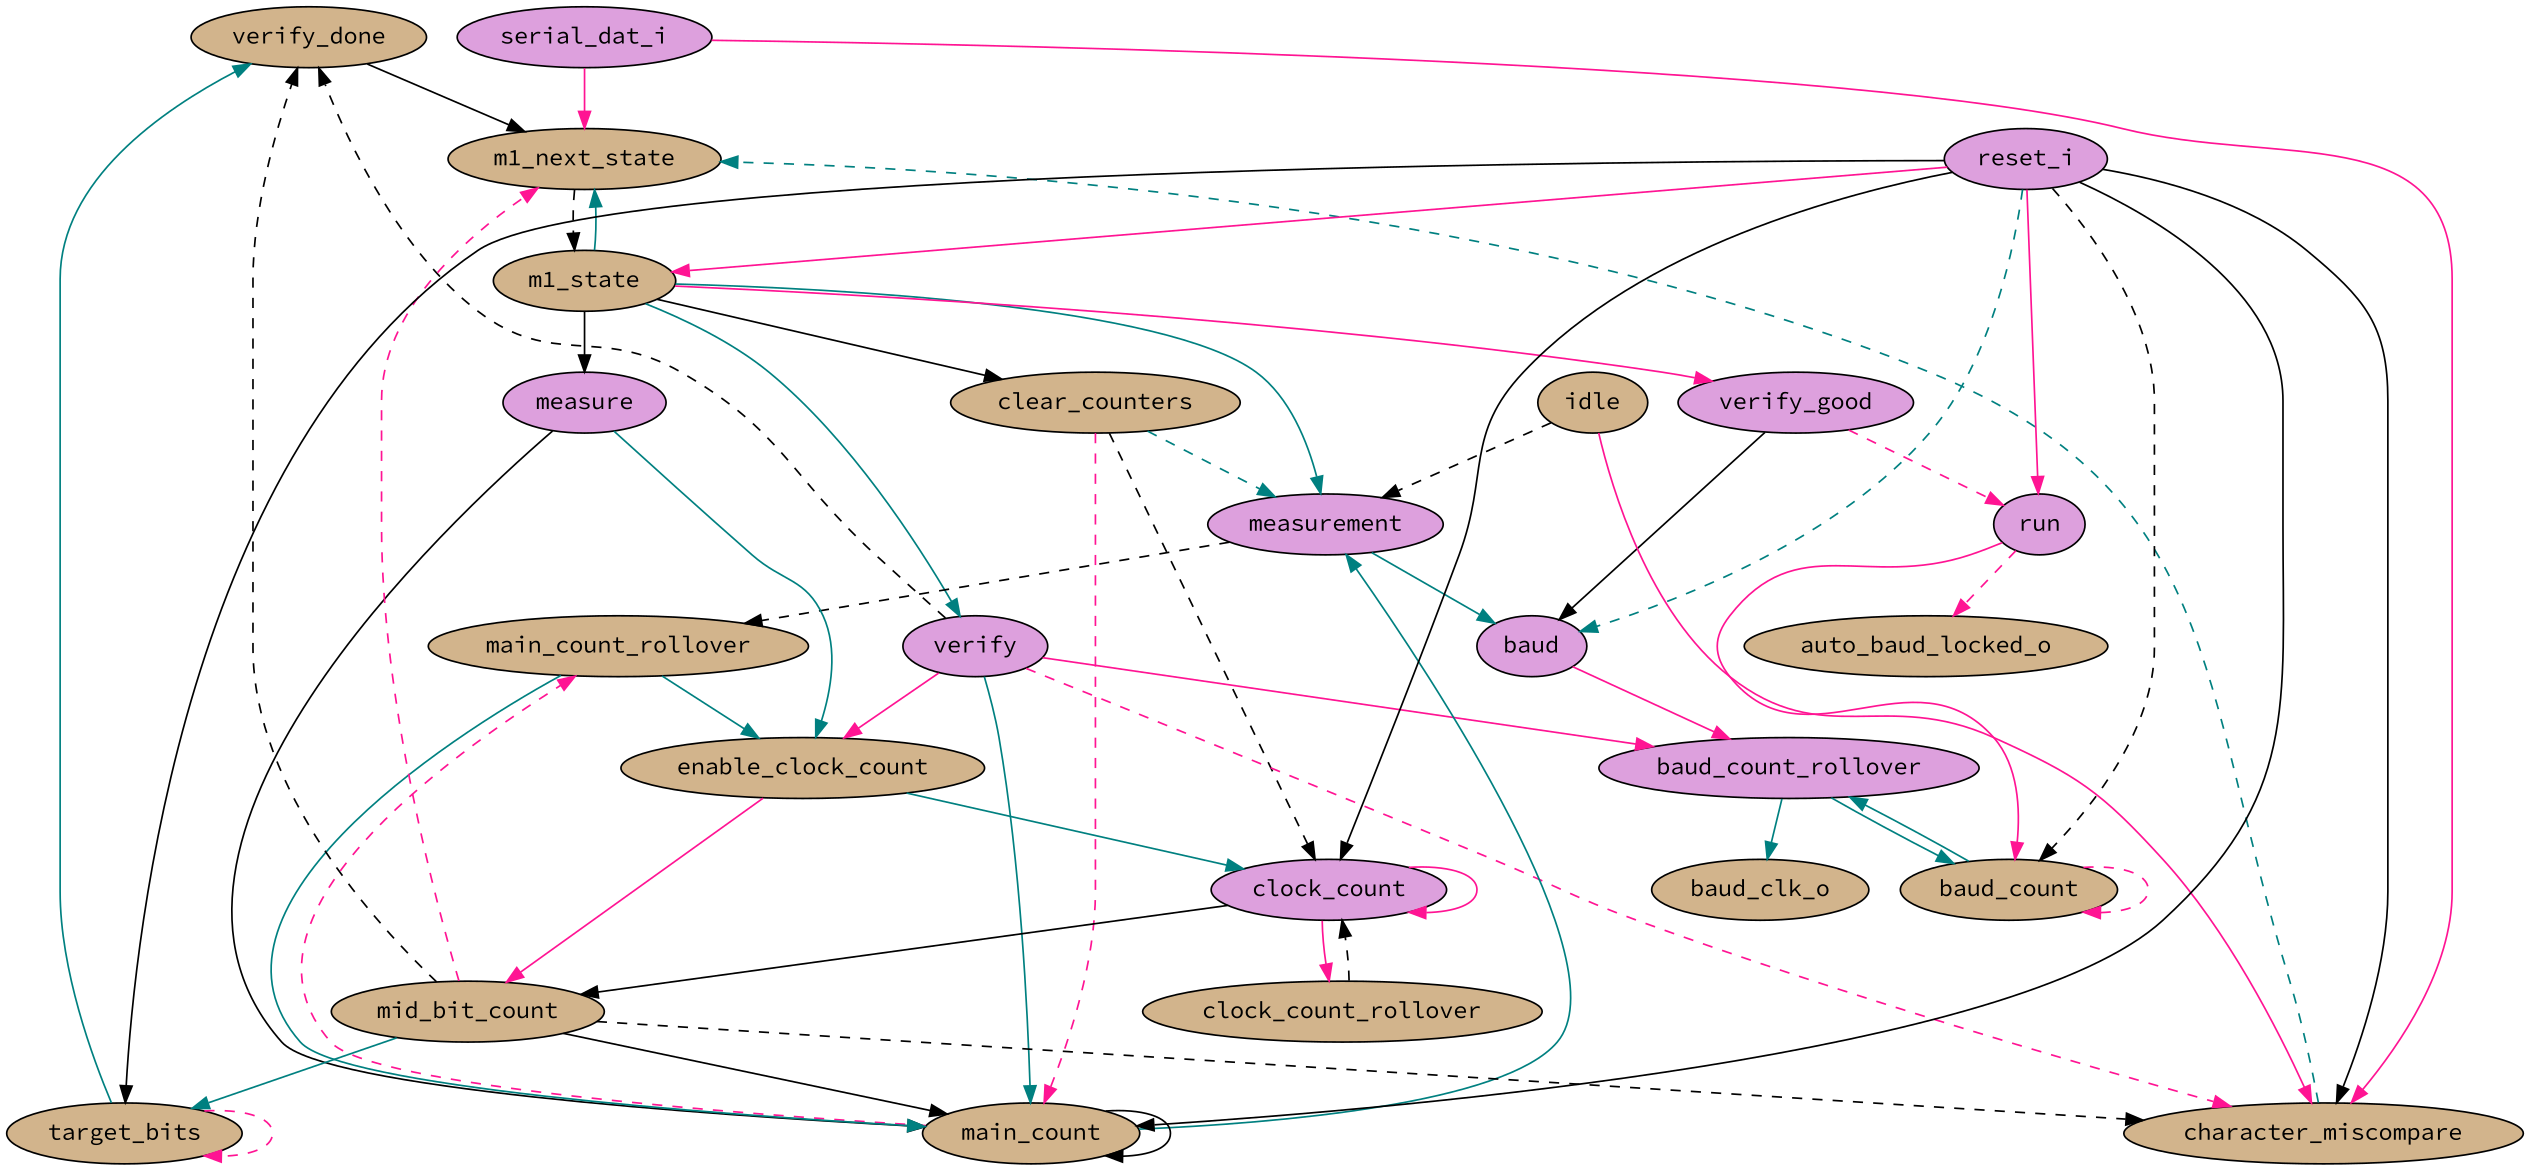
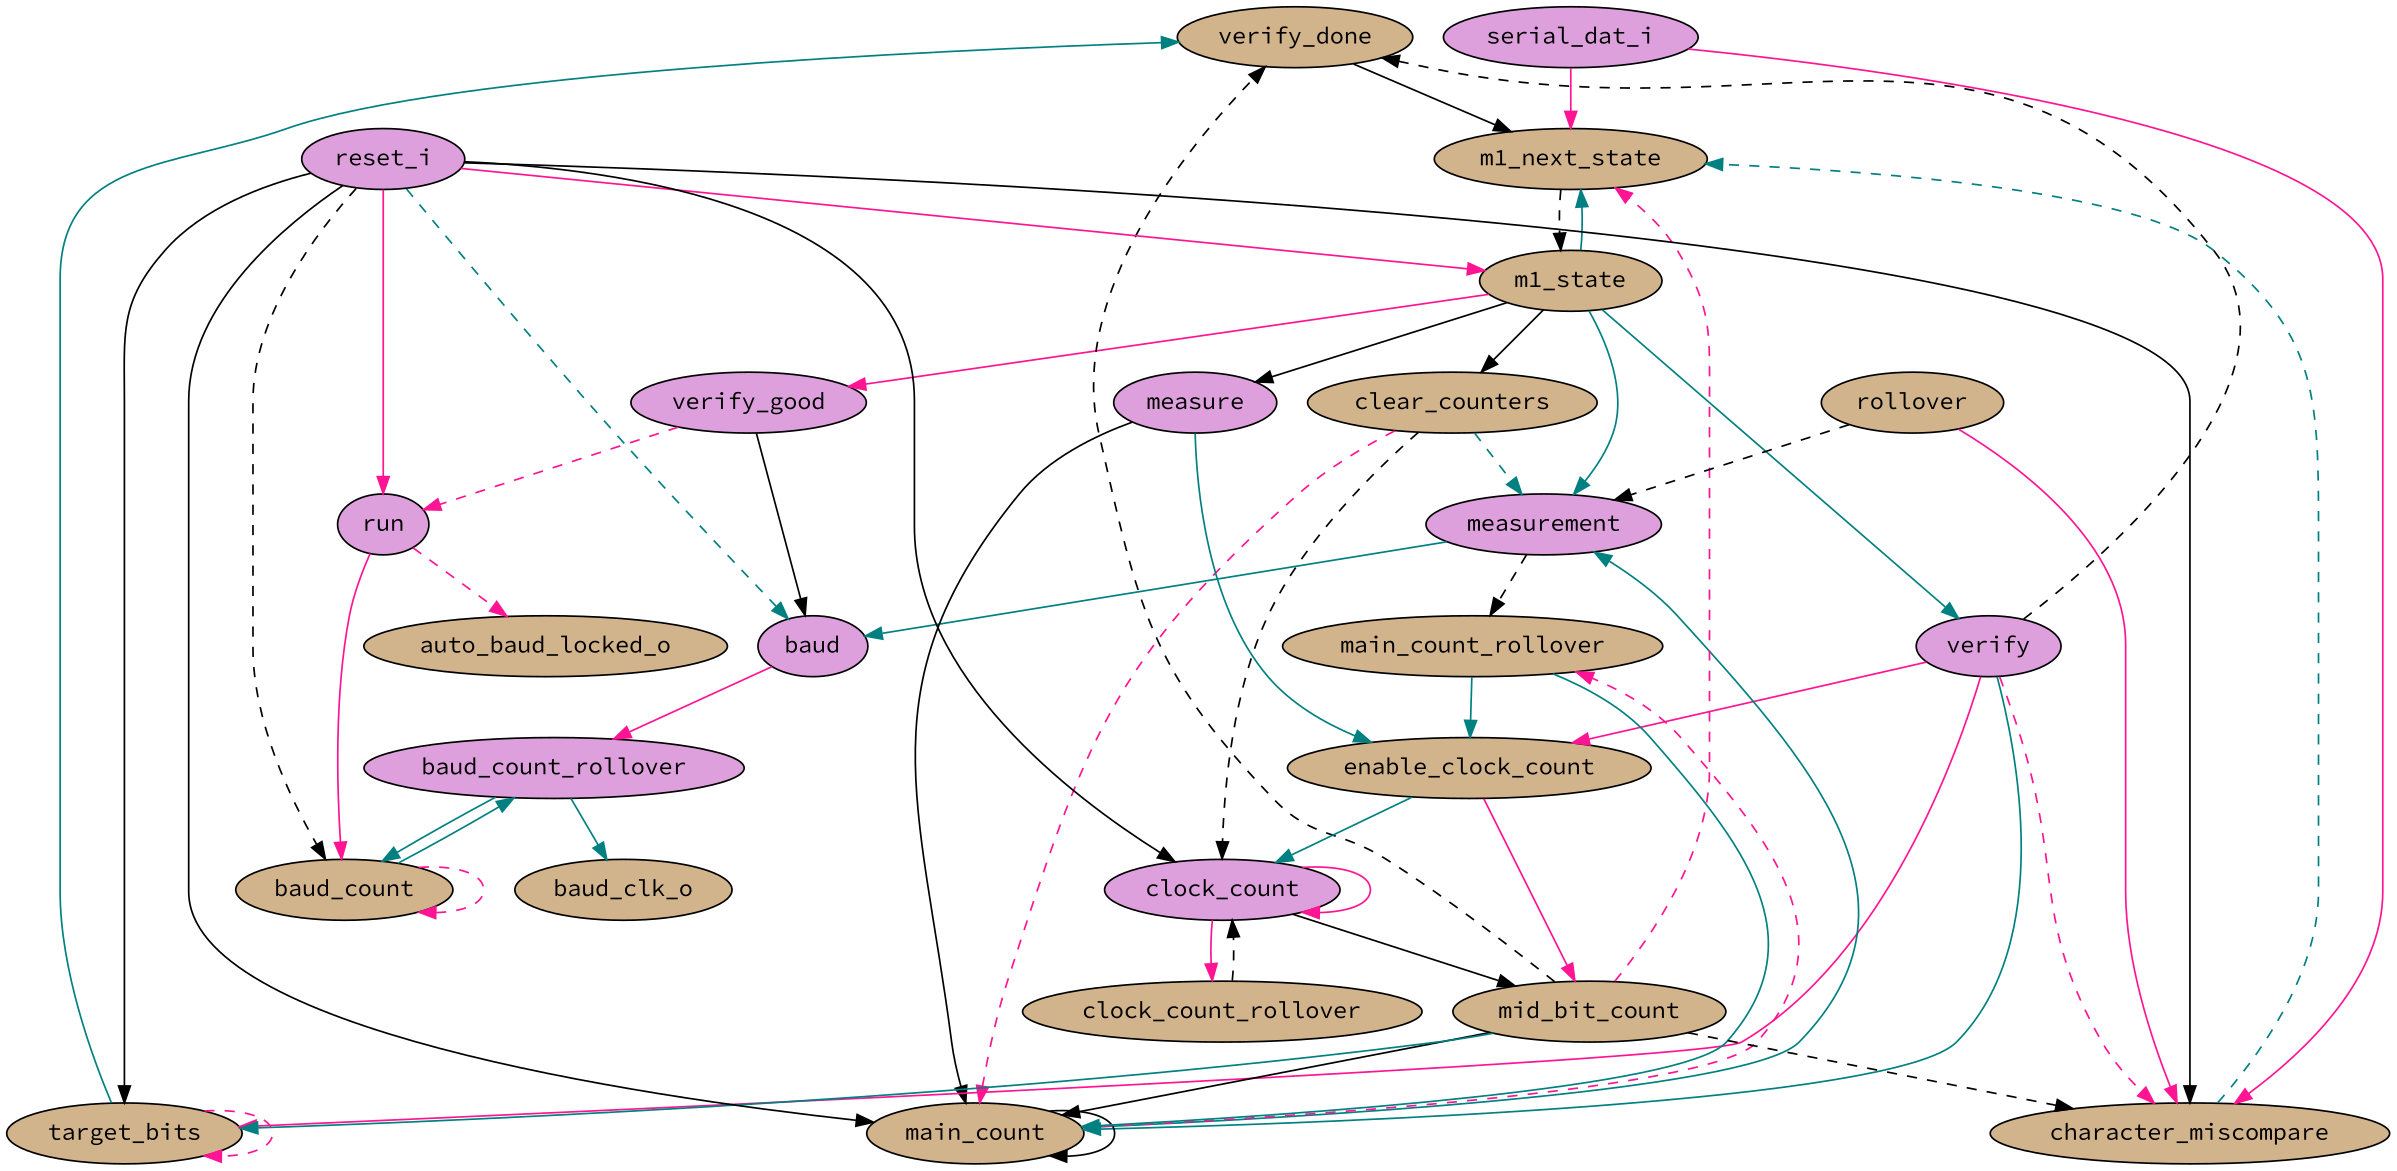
node "idle": label "idle" -> "rollover"
edge "verify" -> "baud_count_rollover": now "verify" -> "target_bits"
